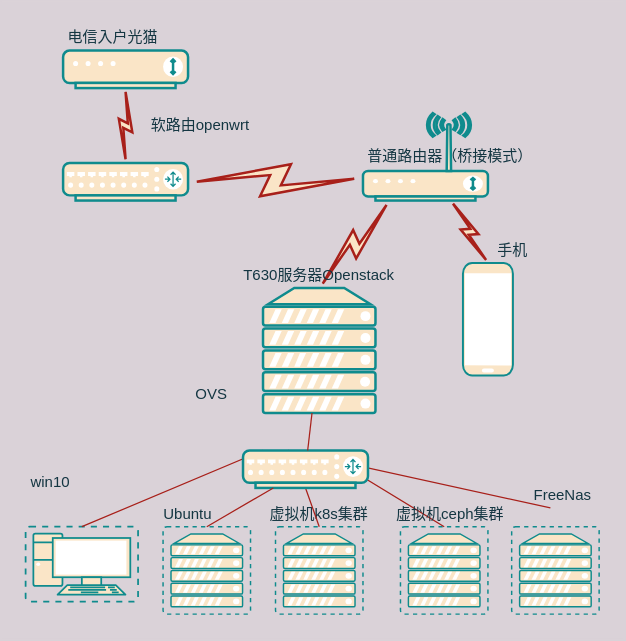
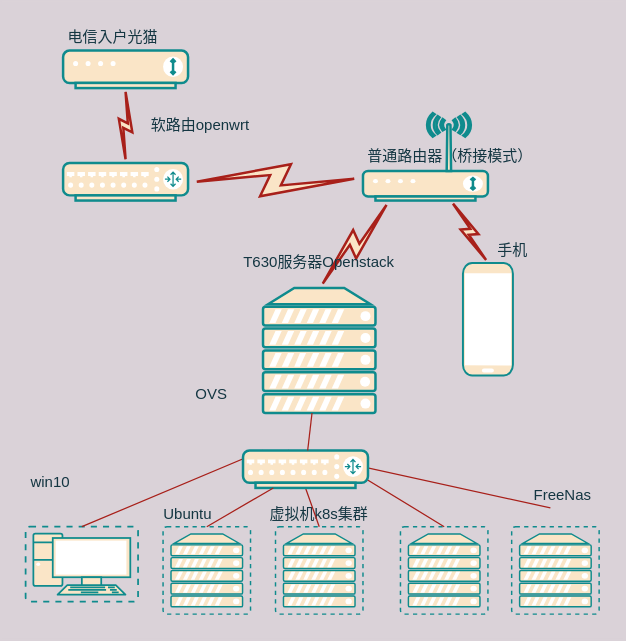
node "T630服务器Openstack": moved (319, 276) -> (319, 263)
node "虚拟机ceph集群": removed
